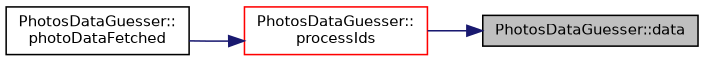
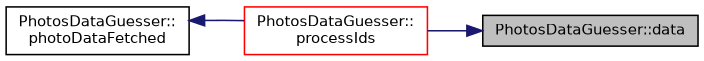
edge "PhotosDataGuesser:: photoDataFetched" -> "PhotosDataGuesser:: processIds": reversed
